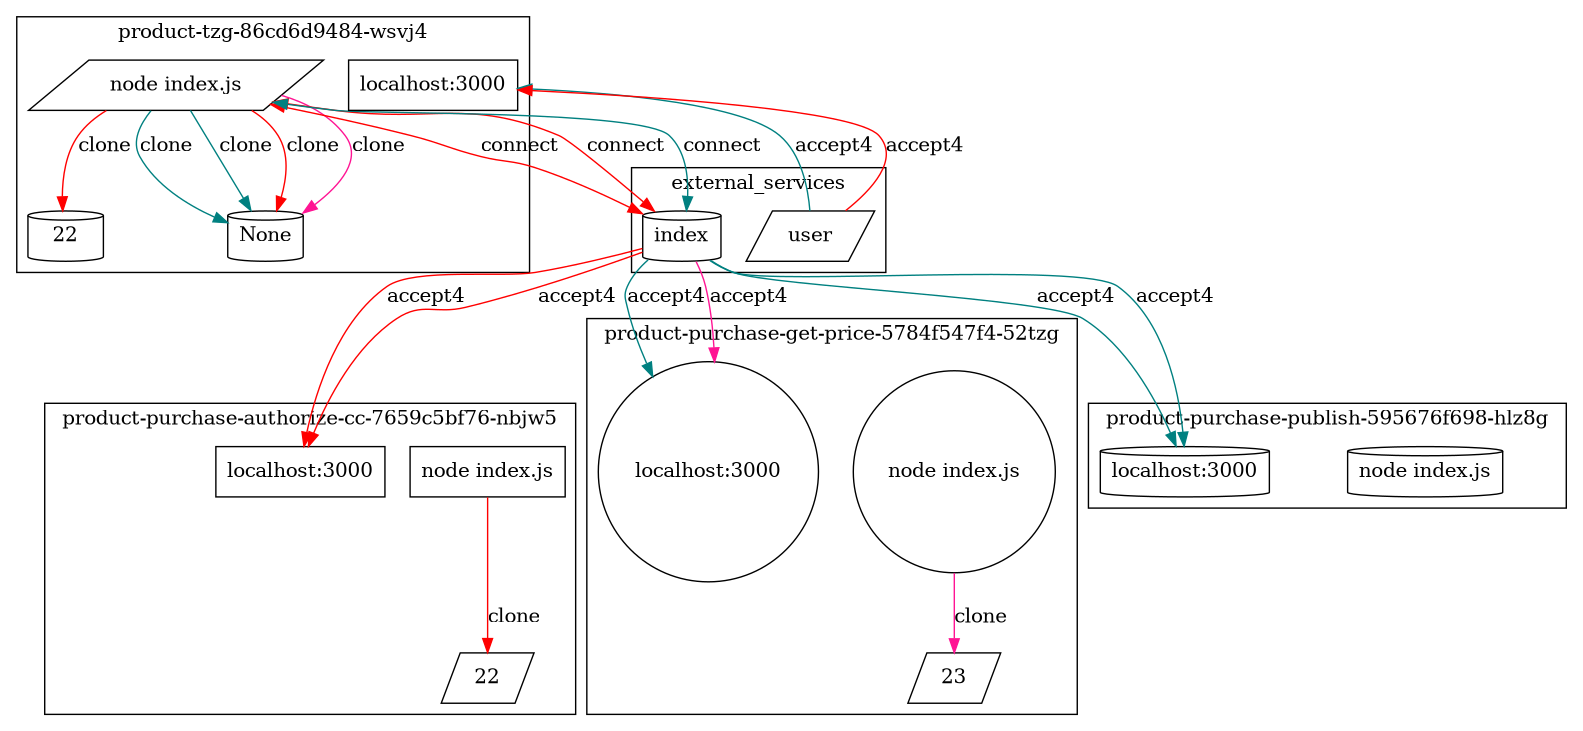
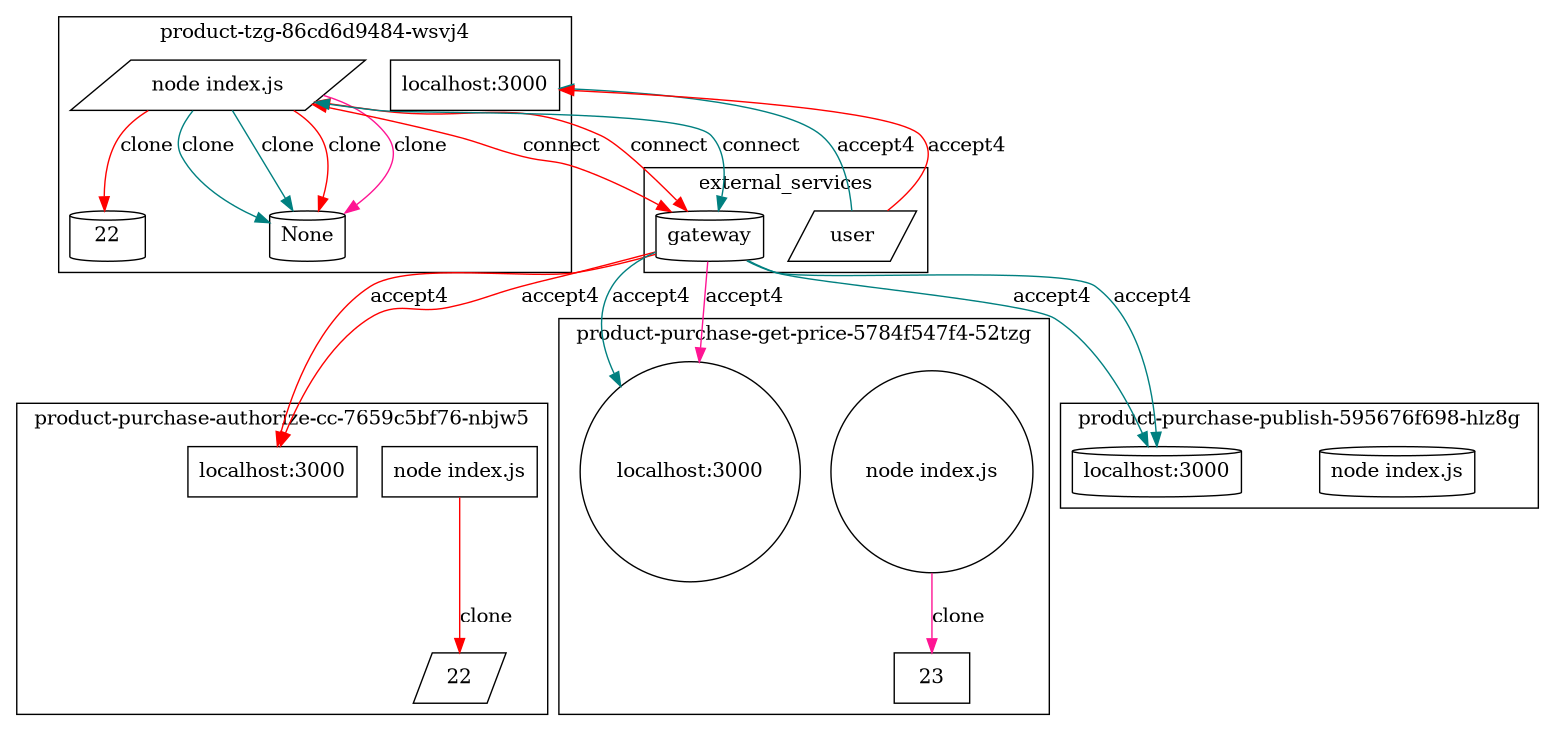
node "index": label "index" -> "gateway"
node "23": shape parallelogram -> box
